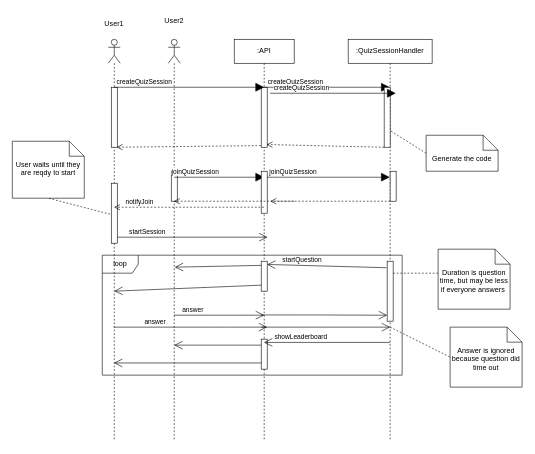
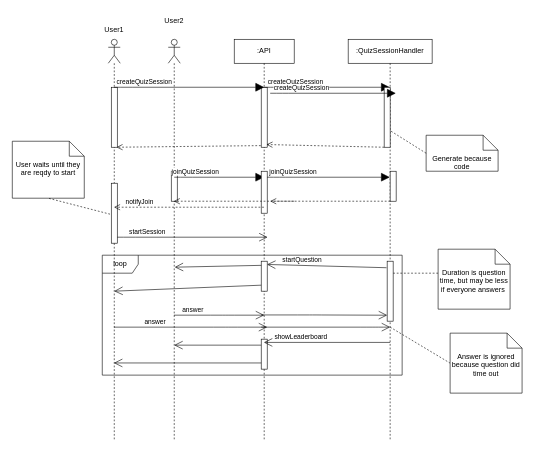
node "User1": moved (114, 24) -> (114, 30)
node "Generate the code": label "Generate the code" -> "Generate because code"
node "Answer is ignored because question did time out": moved (486, 357) -> (486, 363)
